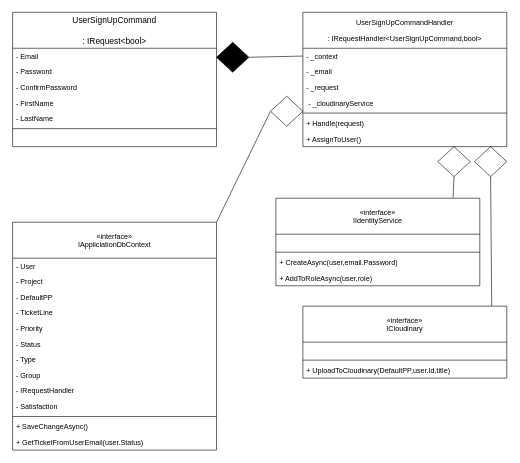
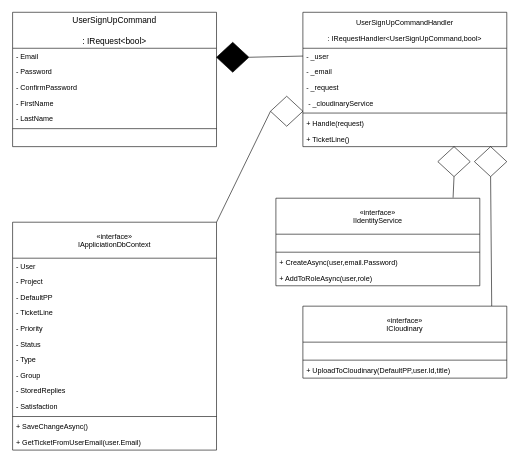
node "- _context": label "- _context" -> "- _user"
node "+ AssignToUser()": label "+ AssignToUser()" -> "+ TicketLine()"
node "- IRequestHandler": label "- IRequestHandler" -> "- StoredReplies"
node "+ GetTicketFromUserEmail(user.Status)": label "+ GetTicketFromUserEmail(user.Status)" -> "+ GetTicketFromUserEmail(user.Email)"
